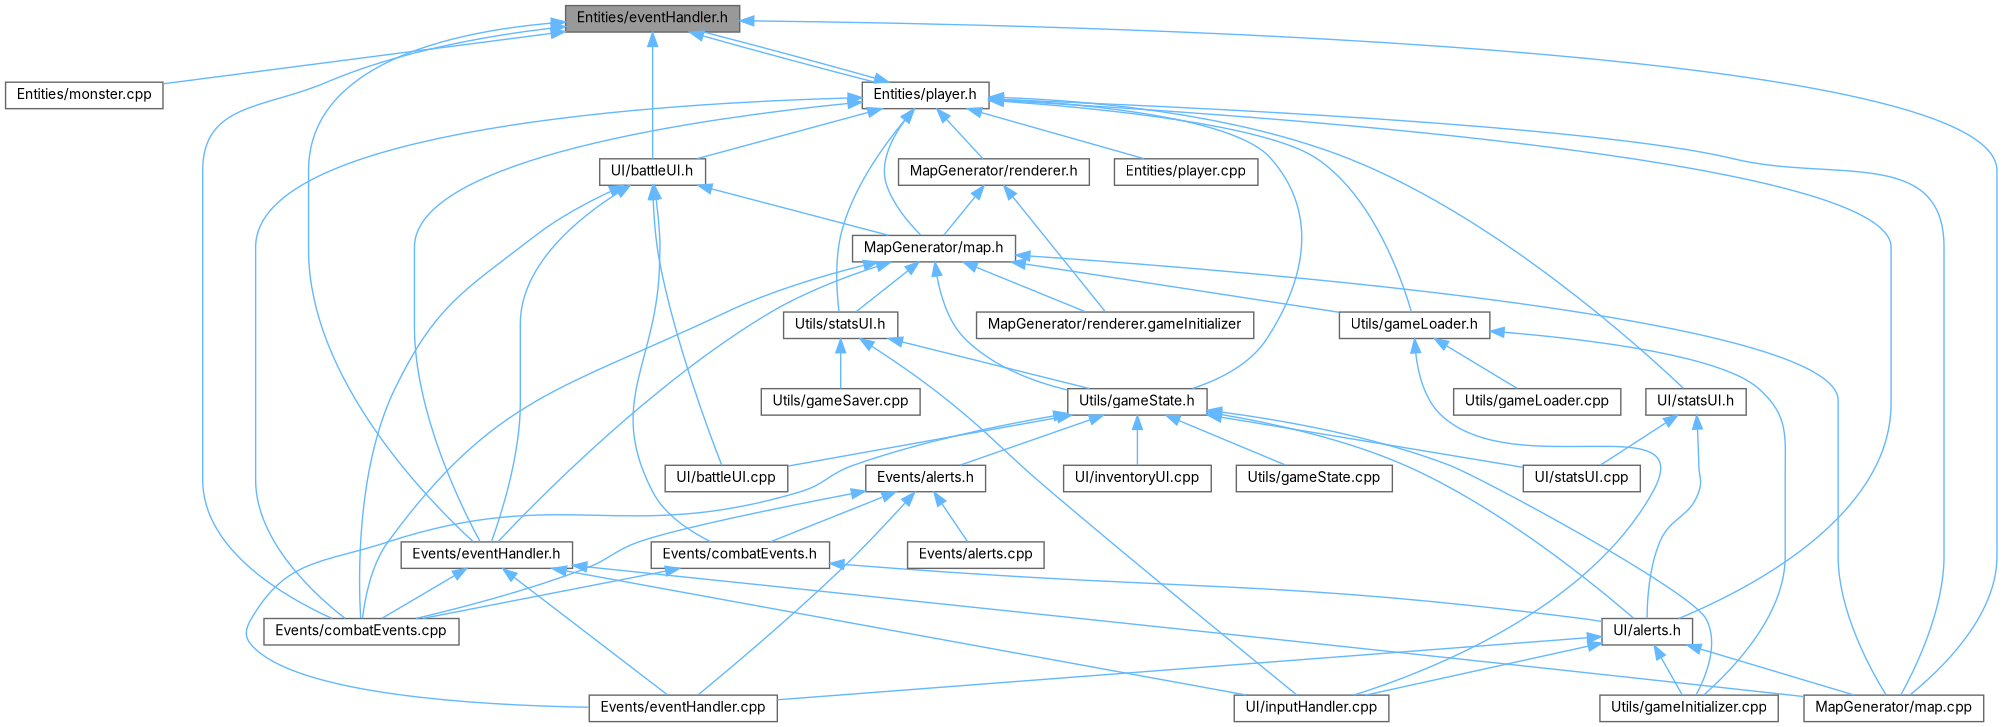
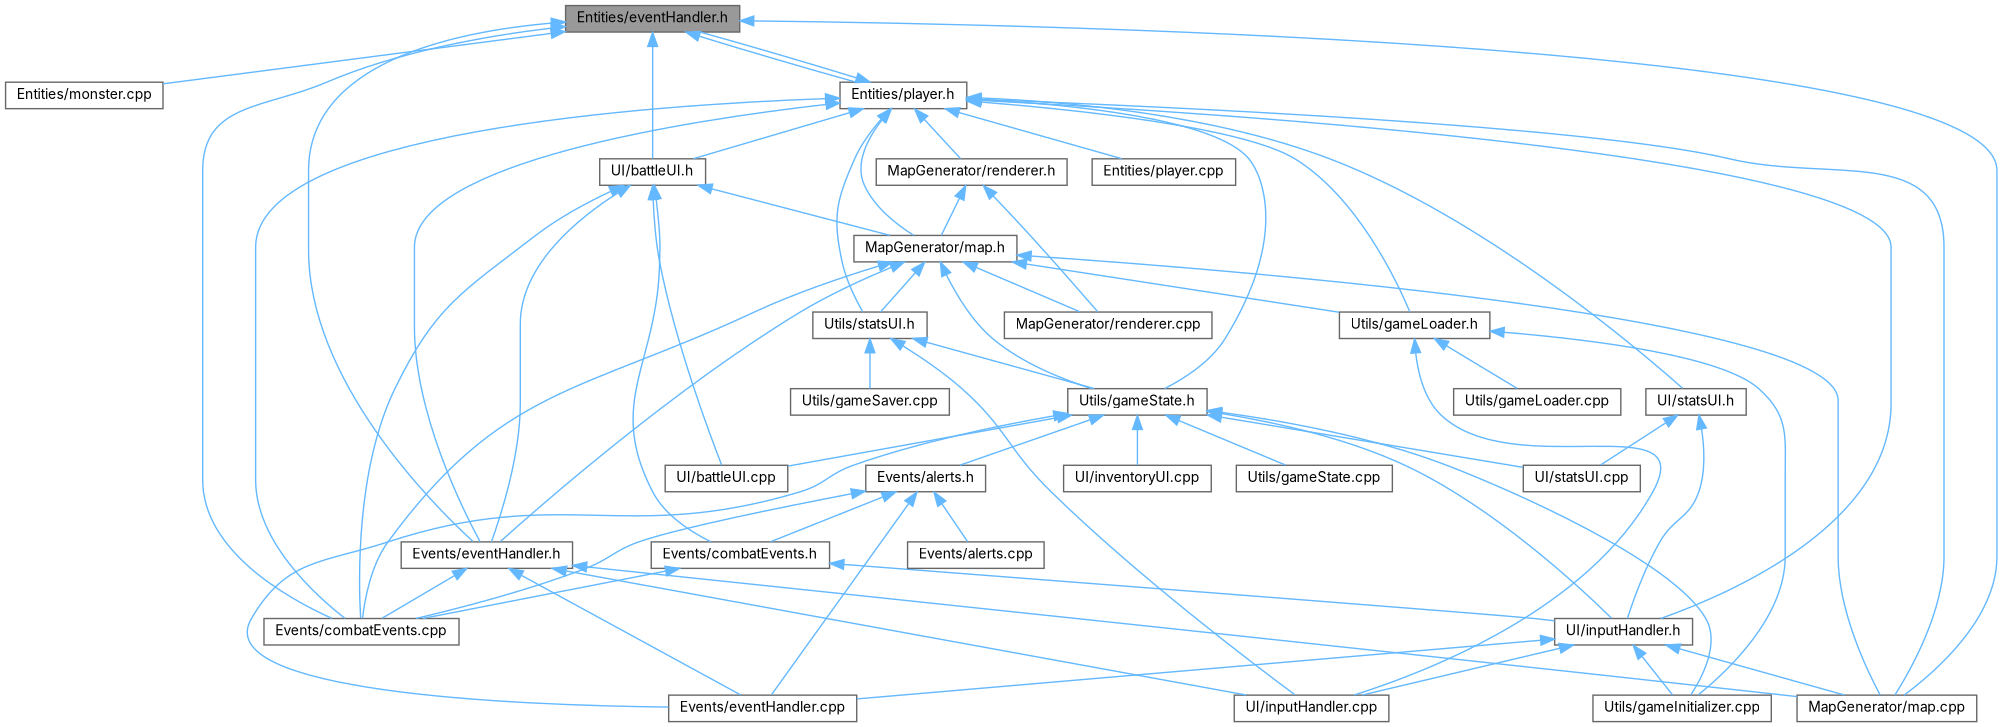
node "MapGenerator/renderer.gameInitializer": label "MapGenerator/renderer.gameInitializer" -> "MapGenerator/renderer.cpp"
node "UI/alerts.h": label "UI/alerts.h" -> "UI/inputHandler.h"
